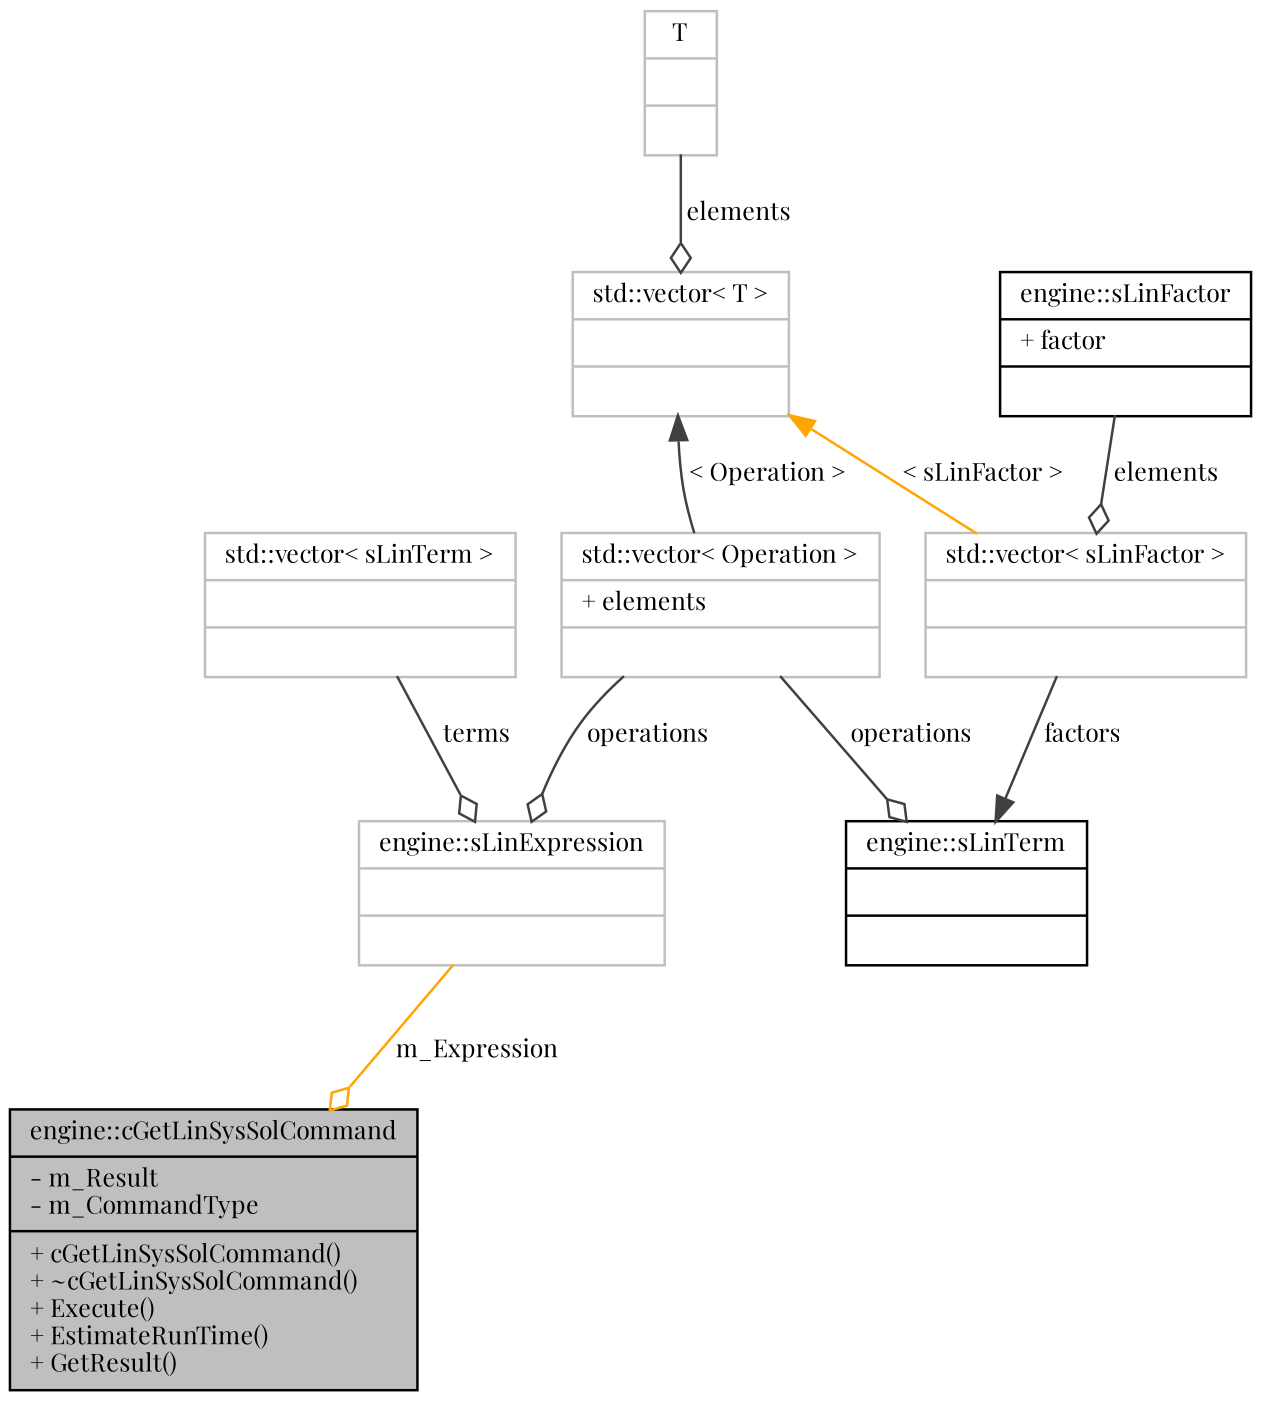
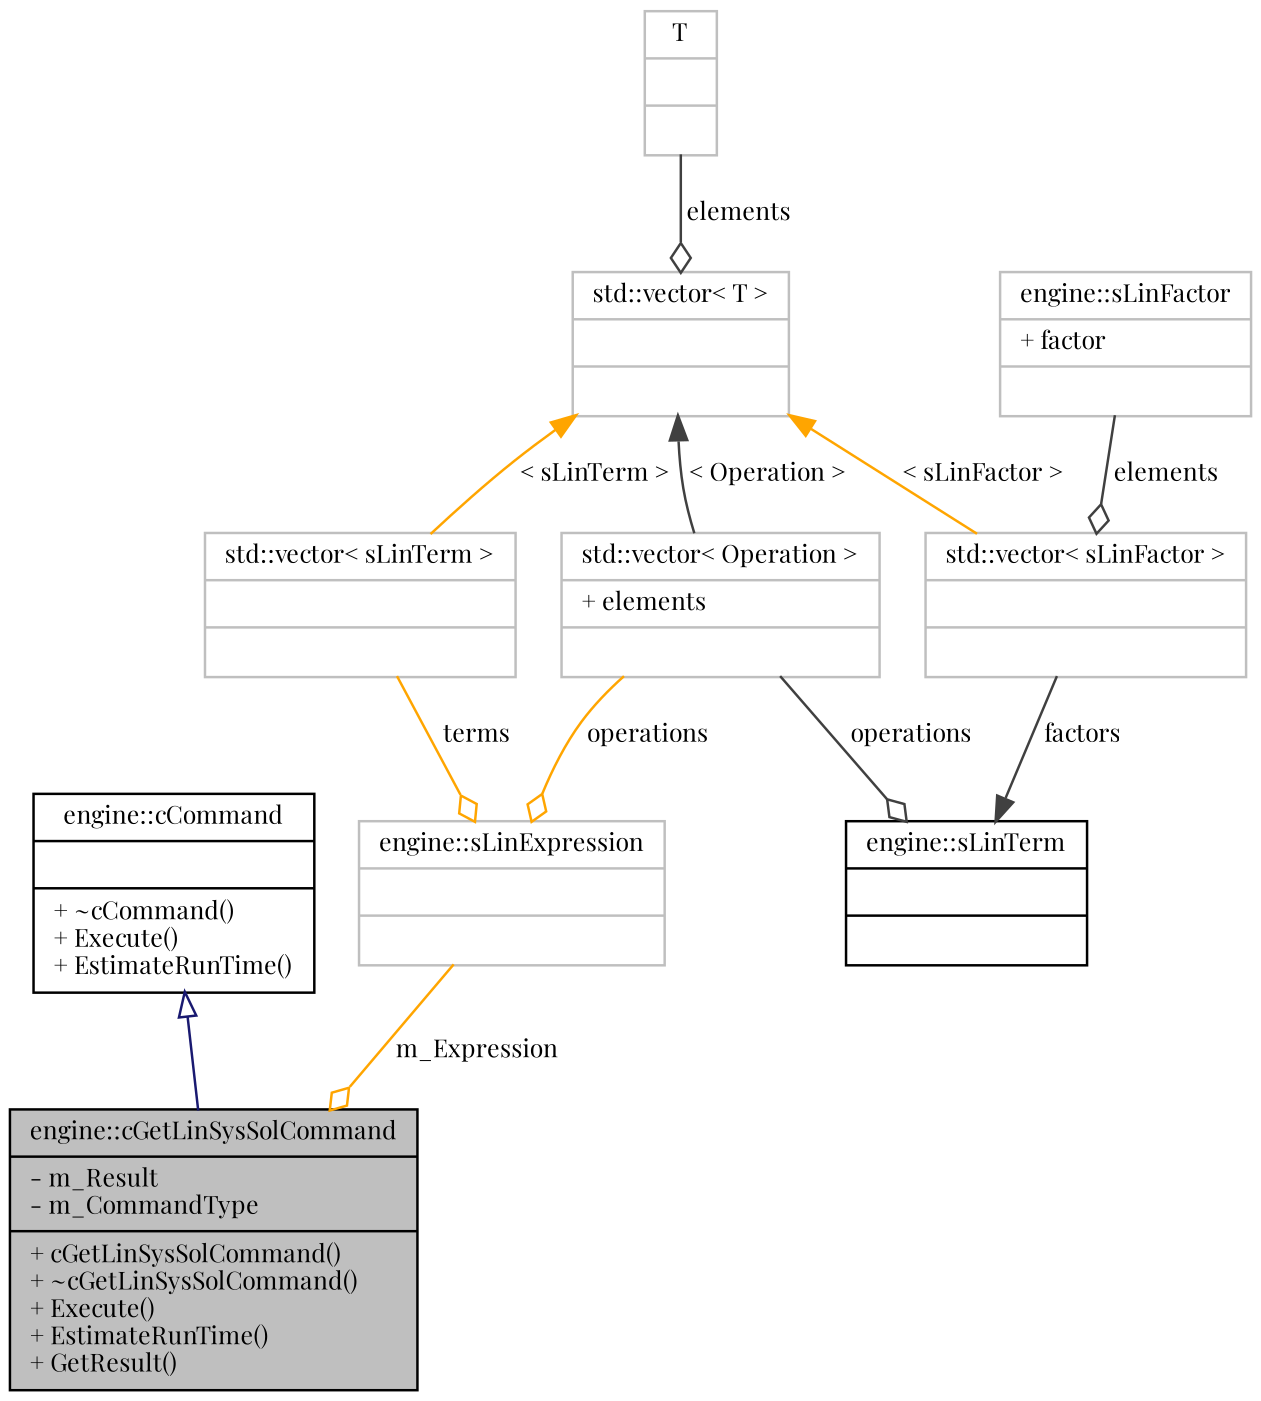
node "engine::sLinFactor": color black -> grey75
edge "std::vector< sLinTerm >" -> "std::vector< T >": added, label "< sLinTerm >"
edge "std::vector< Operation >" -> "engine::sLinExpression": color grey25 -> orange
edge "std::vector< sLinTerm >" -> "engine::sLinExpression": color grey25 -> orange
node "engine::cCommand": added
